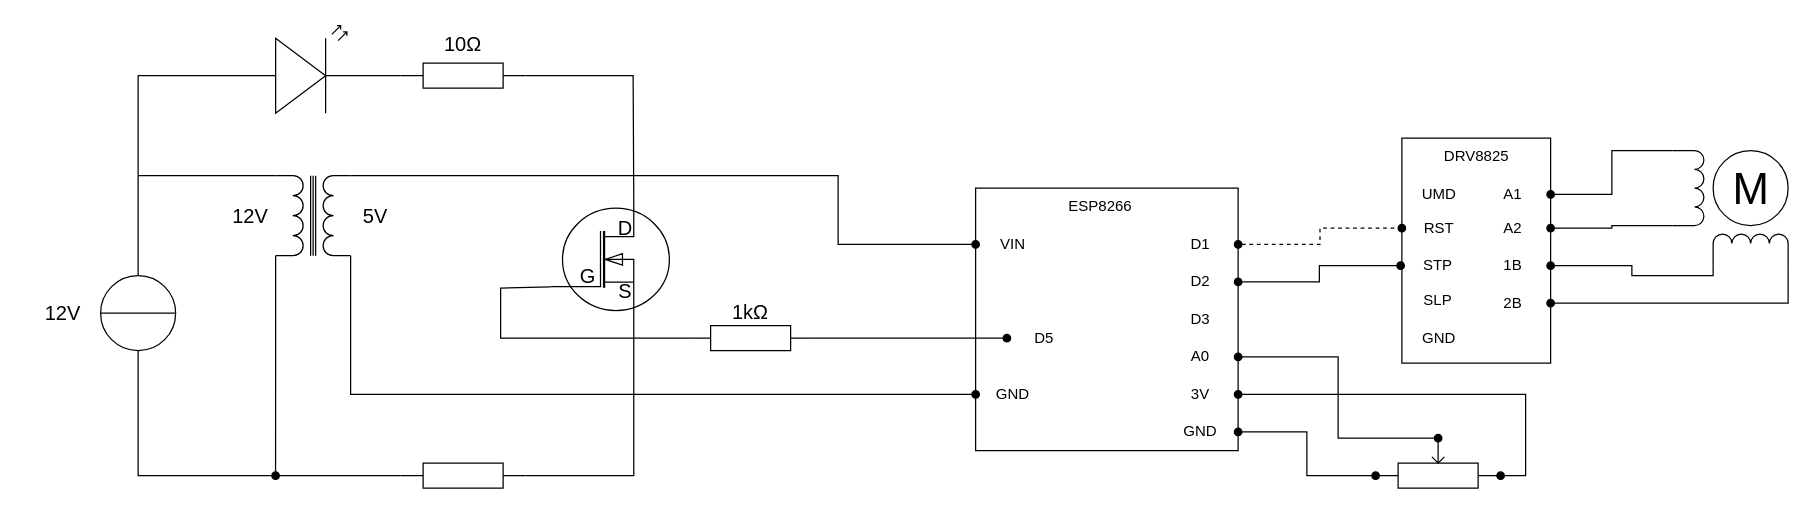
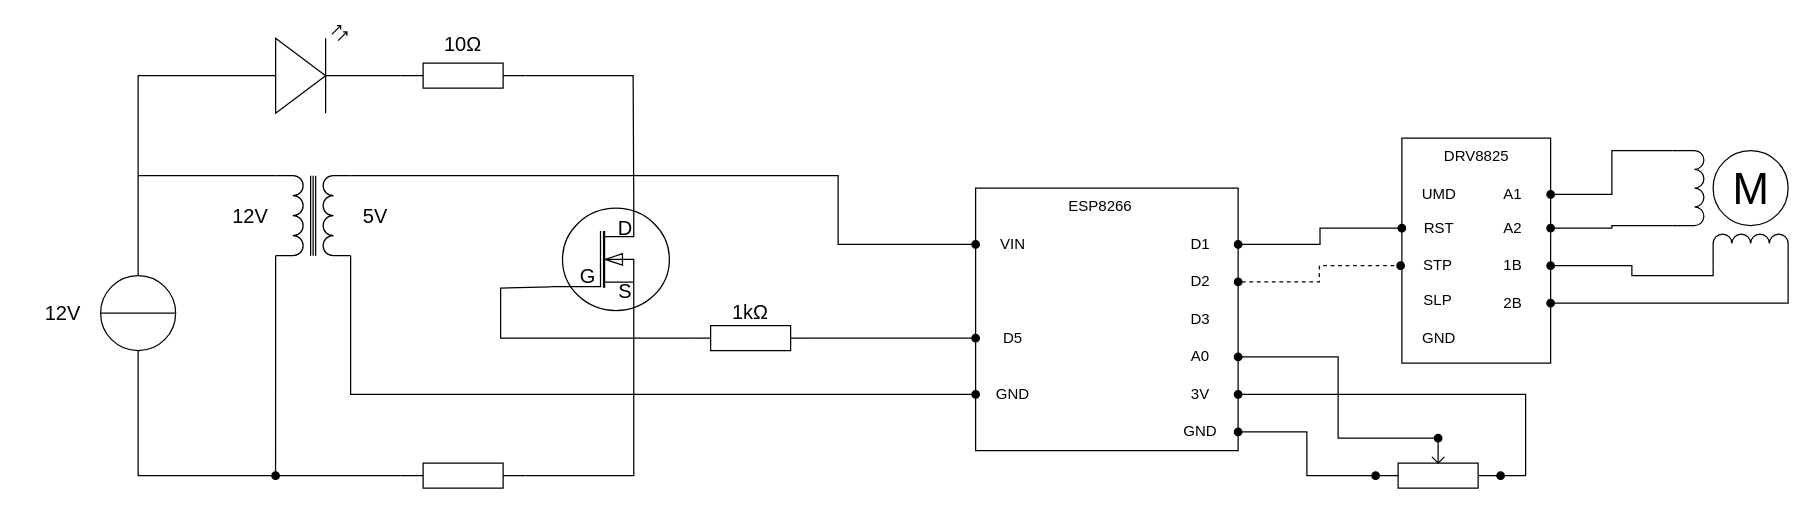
edge "RST" -- "D1": style dashed -> solid
edge "STP" -- "D2": style solid -> dashed
node "D5": moved (1044, 338) -> (1013, 338)
